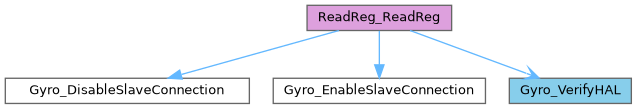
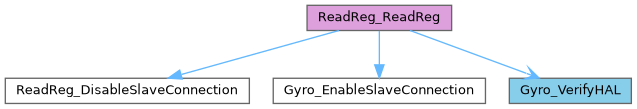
node "Gyro_DisableSlaveConnection": label "Gyro_DisableSlaveConnection" -> "ReadReg_DisableSlaveConnection"
